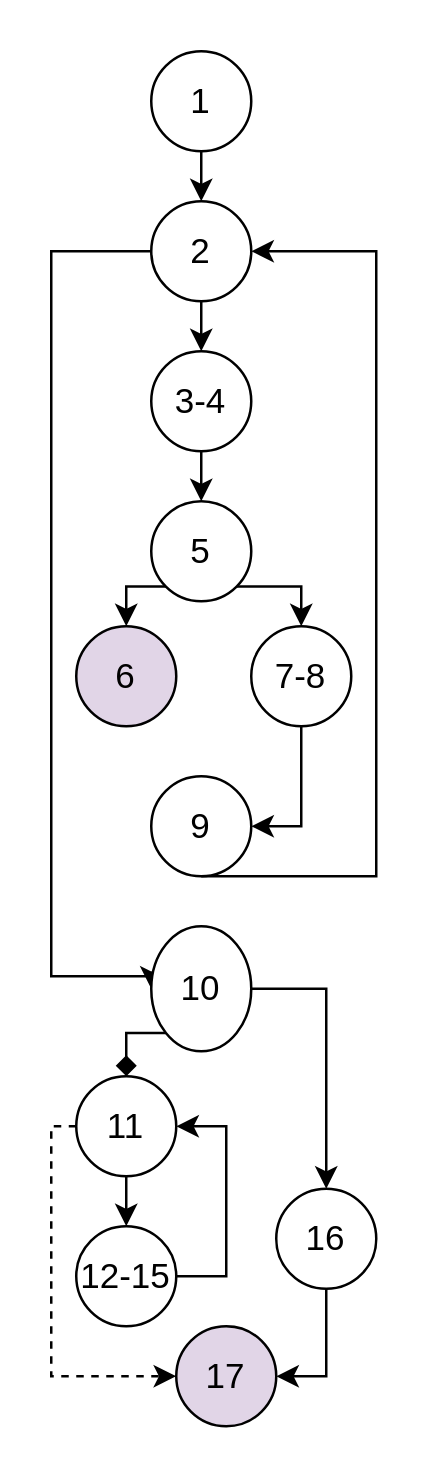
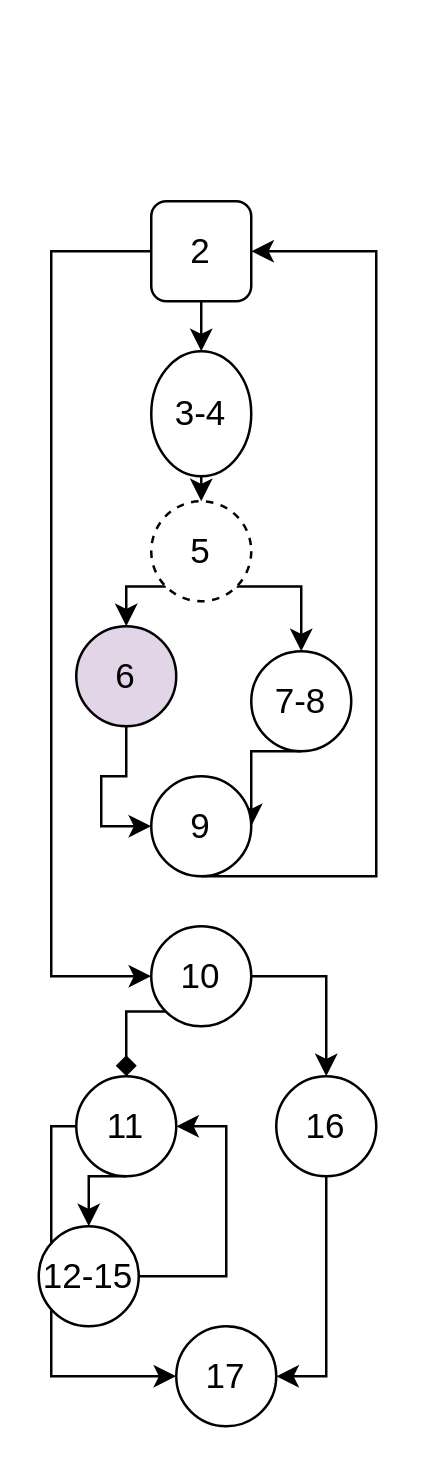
node "1": removed
edge "1" -> "2": removed
node "2": shape ellipse -> rounded rectangle
node "3-4": size 100x100 -> 100x125
node "5": style solid -> dashed
node "7-8": moved (301, 676) -> (301, 701)
edge "6" -> "9": added
node "10": size 100x125 -> 100x100
node "16": moved (326, 1239) -> (326, 1126)
node "12-15": moved (126, 1276) -> (89, 1276)
edge "11" -> "17": style dashed -> solid
node "17": fillcolor #e1d5e7 -> #ffffff
